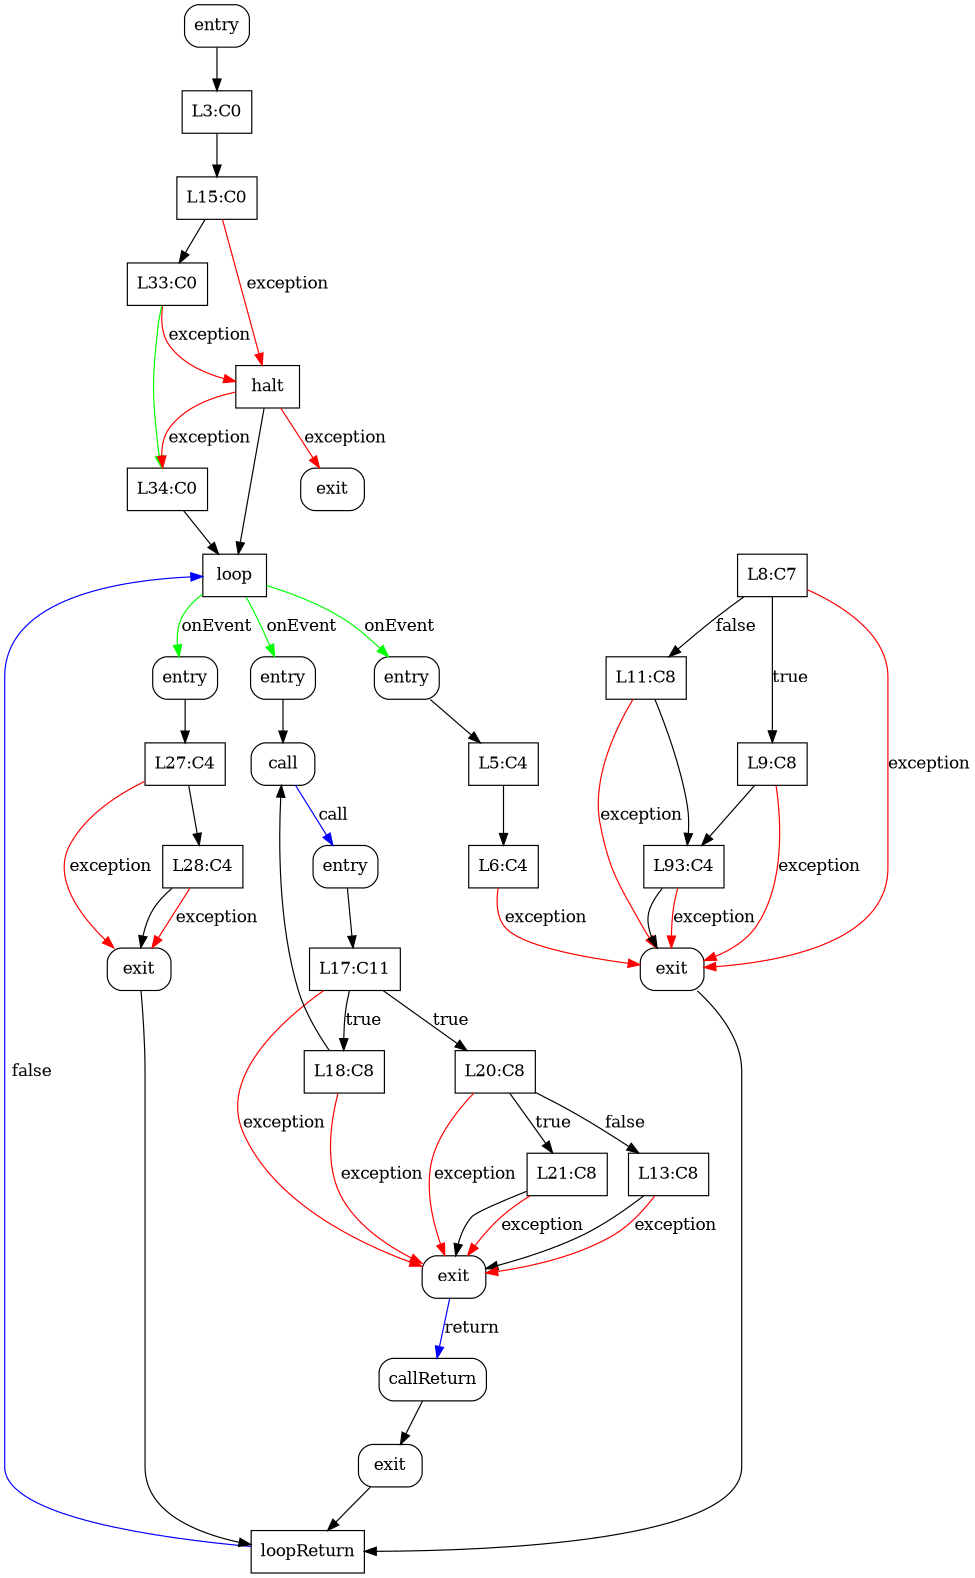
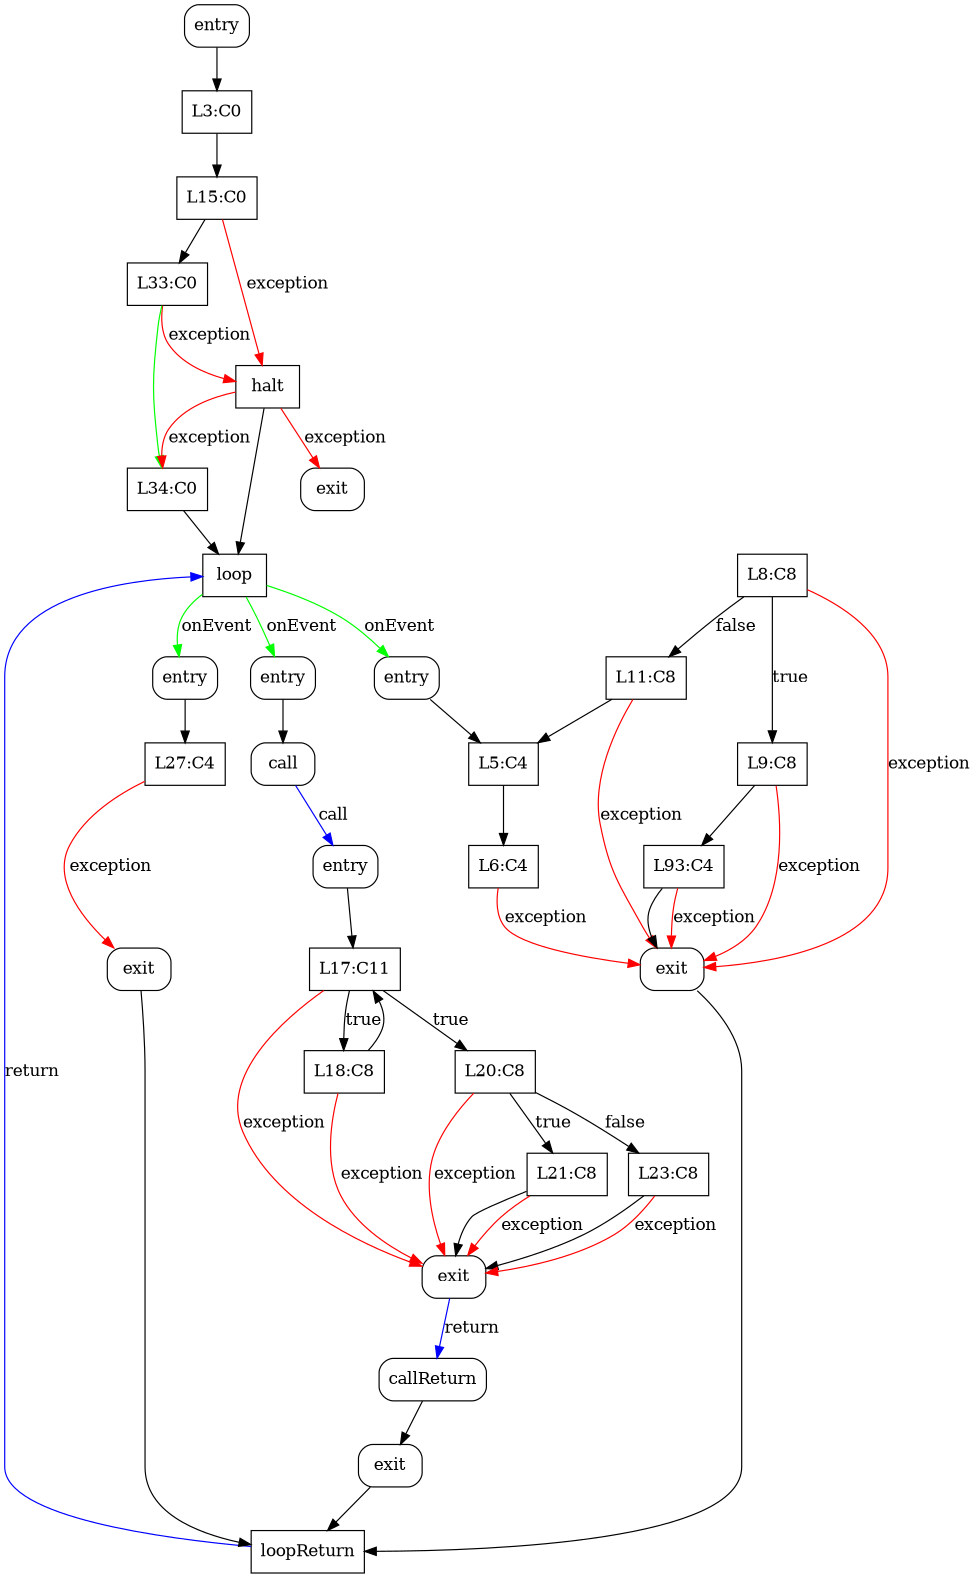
node "L8:C7": label "L8:C7" -> "L8:C8"
edge "L11:C8" -> "L93:C4": now "L11:C8" -> "L5:C4"
node "L28:C4": removed
edge "L18:C8" -> "call": now "L18:C8" -> "L17:C11"
edge "loopReturn" -> "loop": label "false" -> "return"
node "L13:C8": label "L13:C8" -> "L23:C8"
